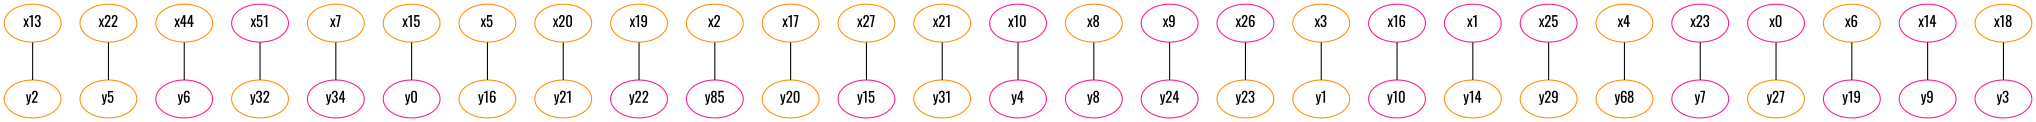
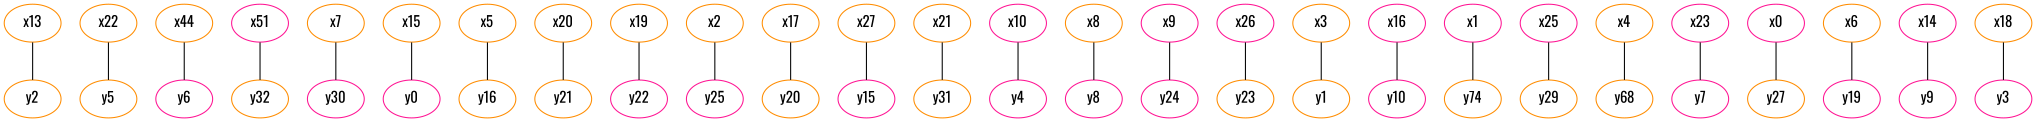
node "y34": label "y34" -> "y30"
node "y85": label "y85" -> "y25"
node "y14": label "y14" -> "y74"
